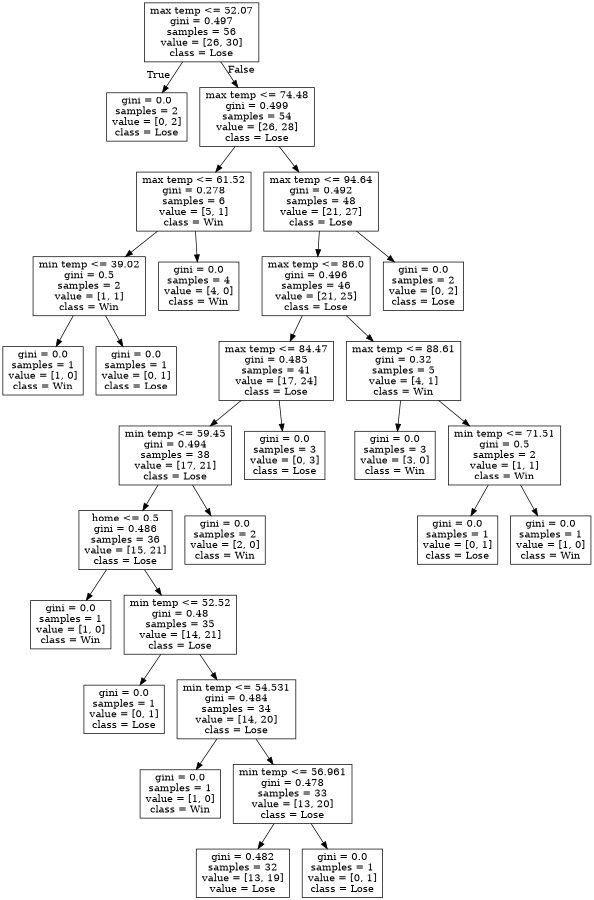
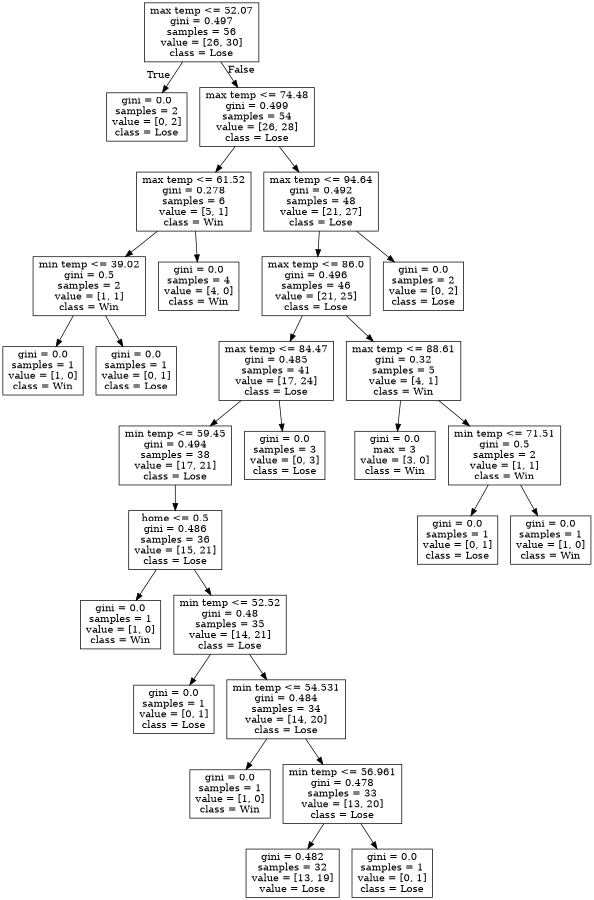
node "gini = 0.0 samples = 3 value = [3, 0] class = Win": label "gini = 0.0 samples = 3 value = [3, 0] class = Win" -> "gini = 0.0 max = 3 value = [3, 0] class = Win"
node "gini = 0.0 samples = 2 value = [2, 0] class = Win": removed
